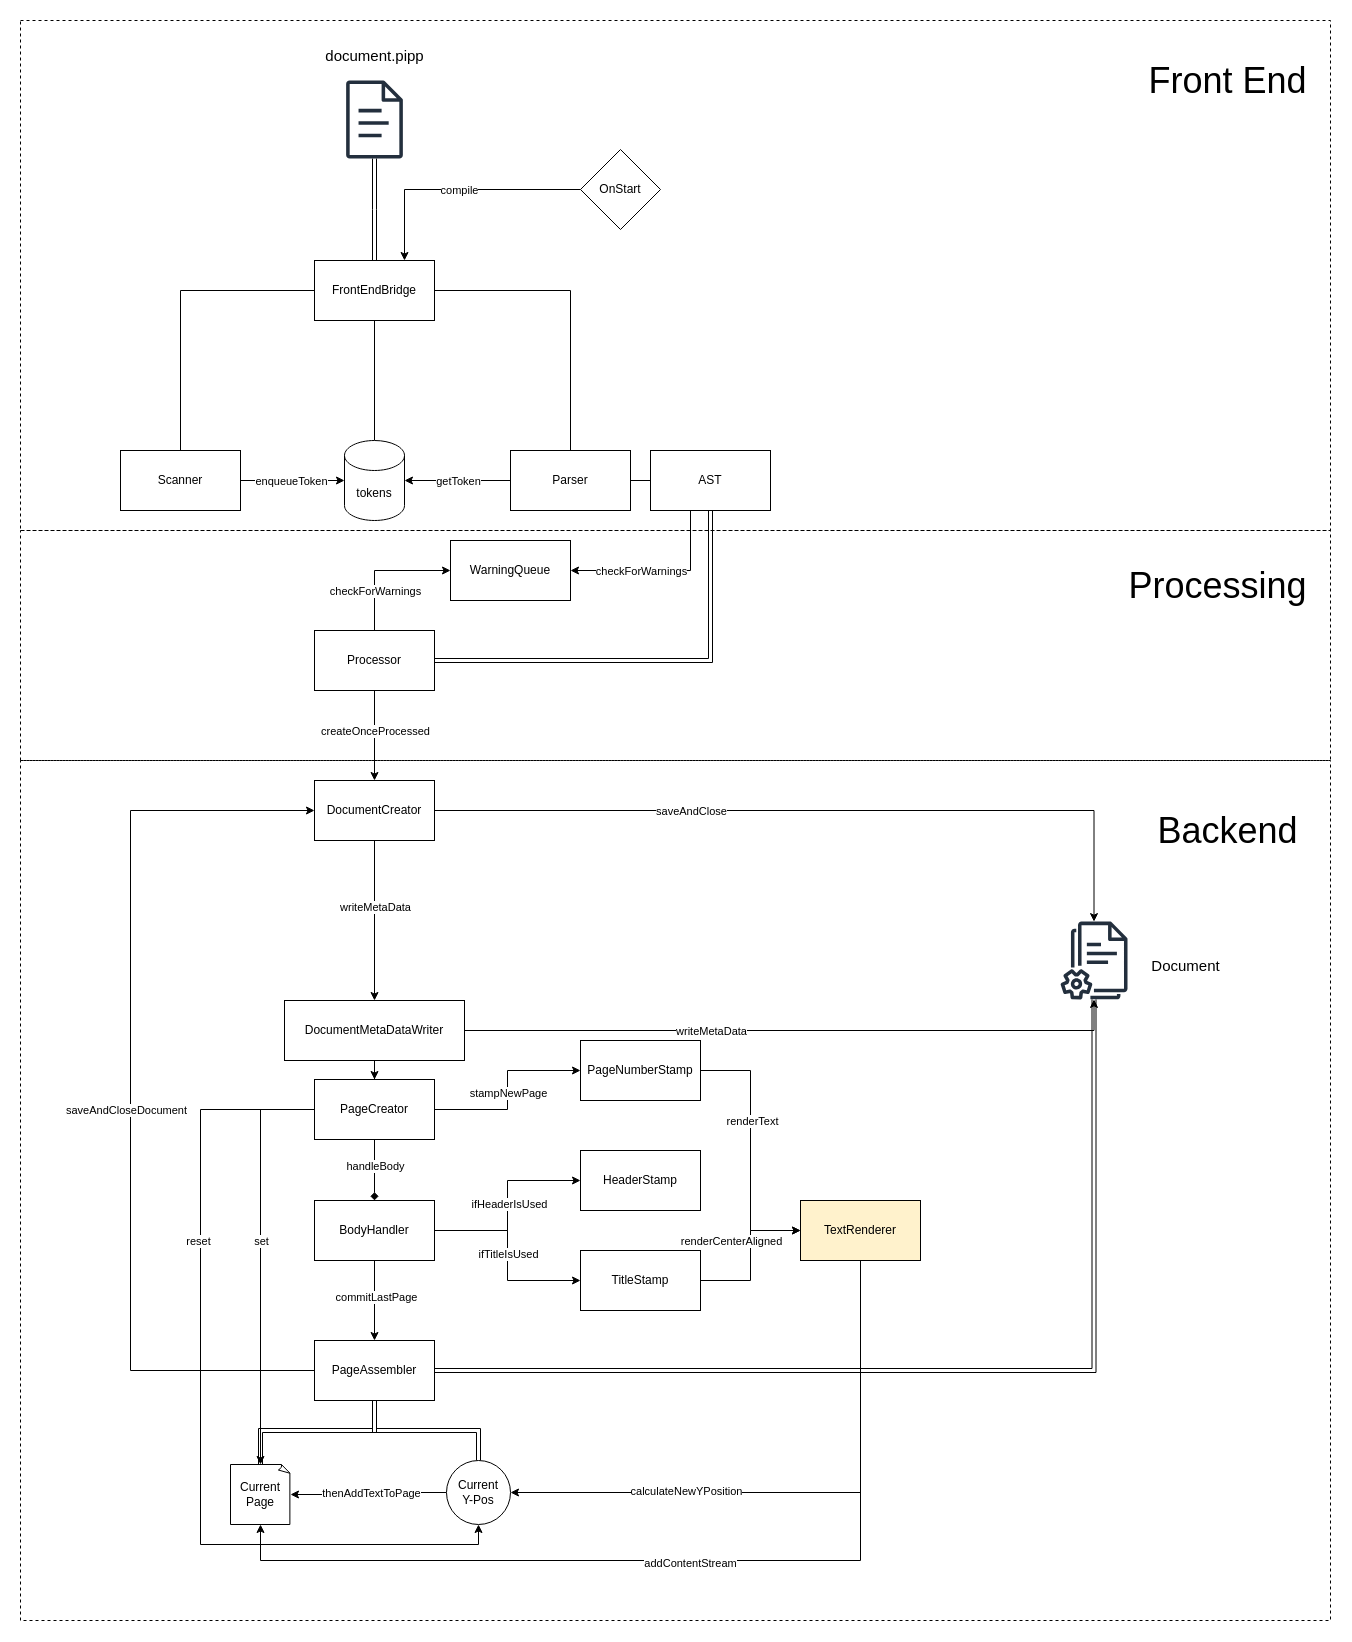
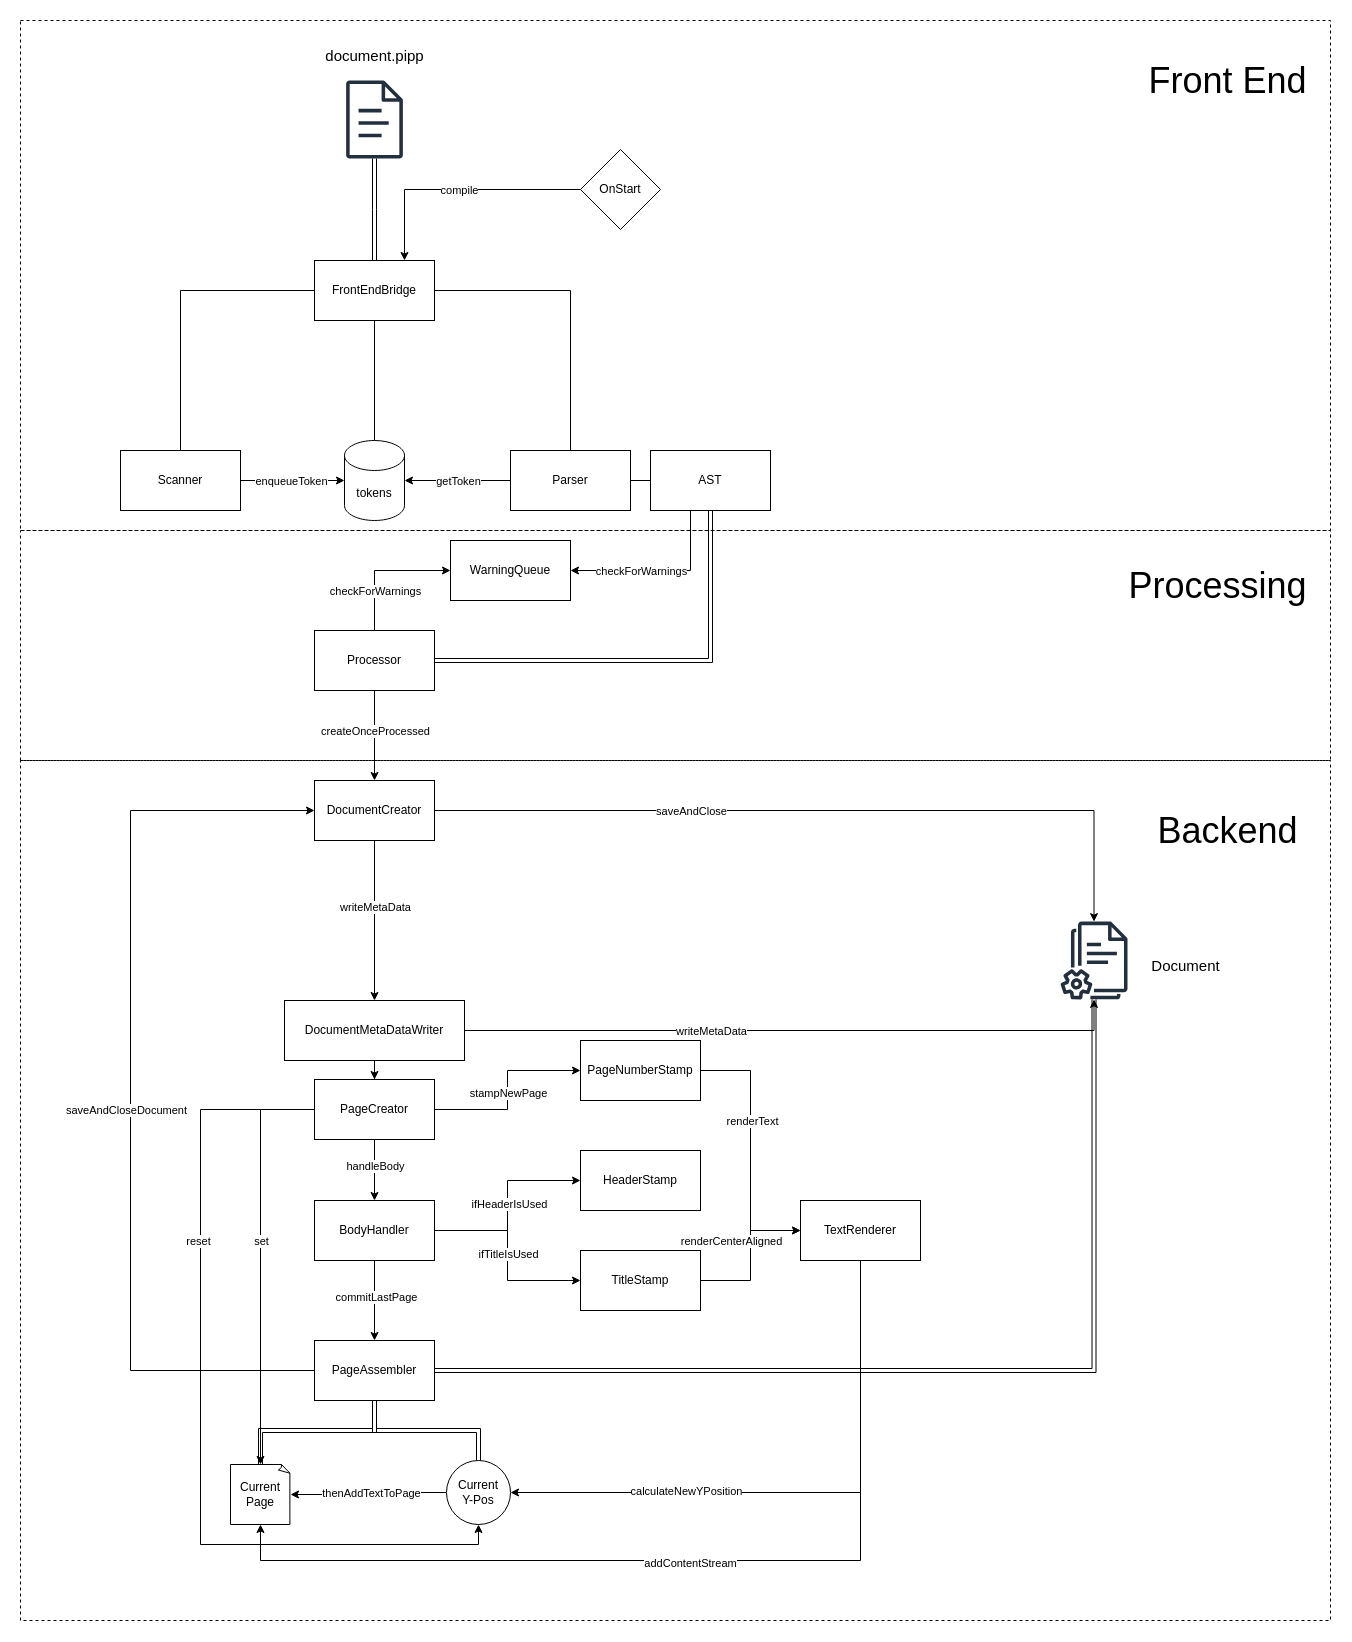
edge "PageCreator" -> "BodyHandler": arrowhead diamond -> classic
node "TextRenderer": fillcolor #fff2cc -> #ffffff
